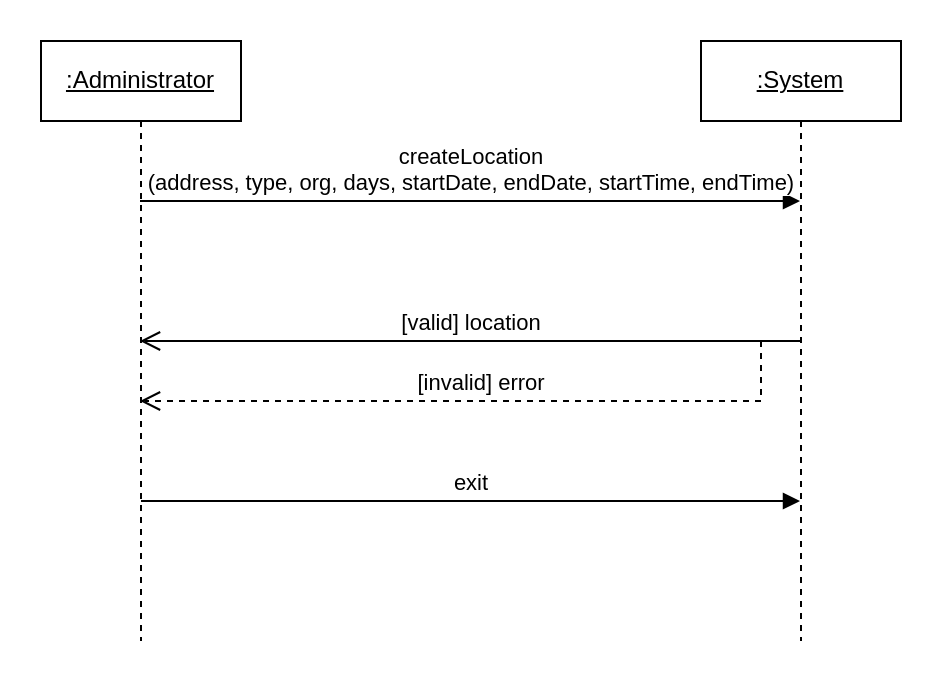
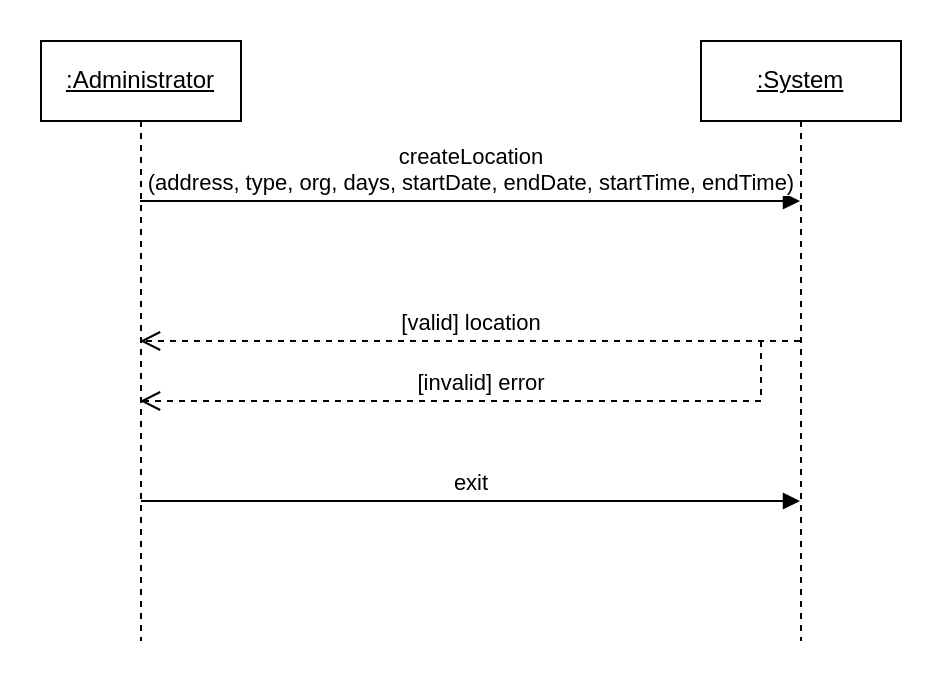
edge ":System" -> ":Administrator": style solid -> dashed
